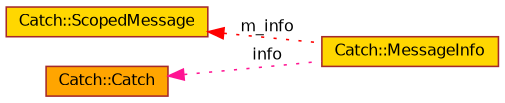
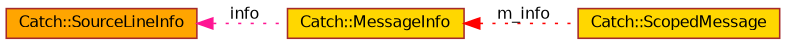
edge "Catch::MessageInfo" -> "Catch::ScopedMessage": reversed
node "Catch::Catch": label "Catch::Catch" -> "Catch::SourceLineInfo"
